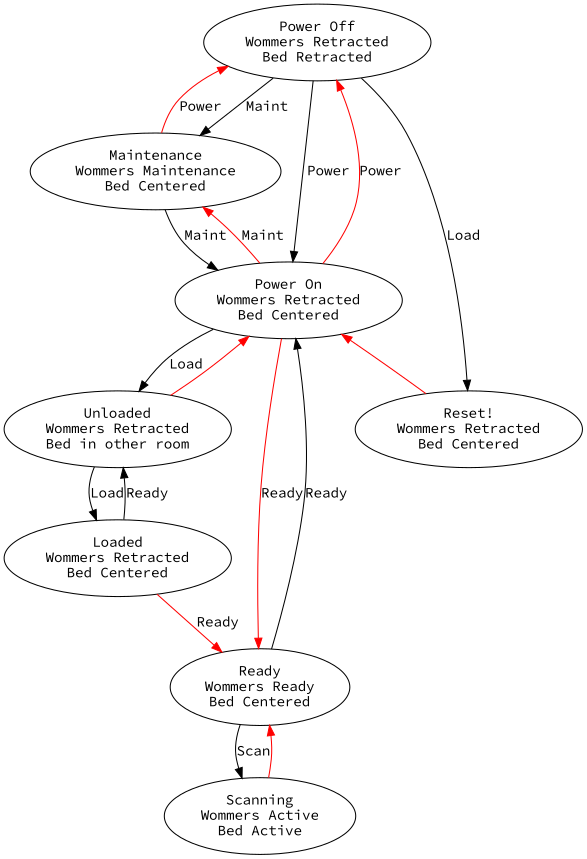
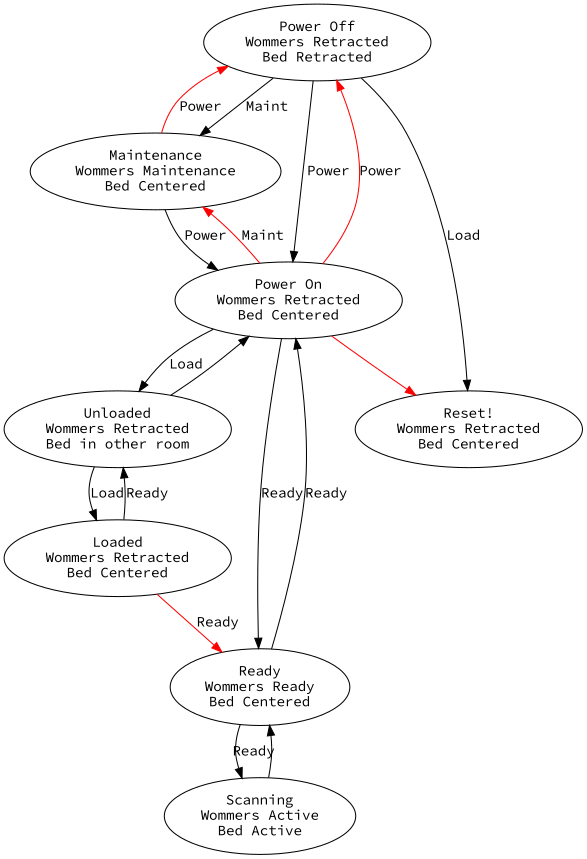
edge "Maintenance Wommers Maintenance Bed Centered" -> "Power On Wommers Retracted Bed Centered": label "Maint" -> "Power"
edge "Reset! Wommers Retracted Bed Centered" -> "Power On Wommers Retracted Bed Centered": reversed
edge "Unloaded Wommers Retracted Bed in other room" -> "Power On Wommers Retracted Bed Centered": color red -> black
edge "Power On Wommers Retracted Bed Centered" -> "Ready Wommers Ready Bed Centered": color red -> black
edge "Ready Wommers Ready Bed Centered" -> "Scanning Wommers Active Bed Active": label "Scan" -> "Ready"
edge "Scanning Wommers Active Bed Active" -> "Ready Wommers Ready Bed Centered": color red -> black
